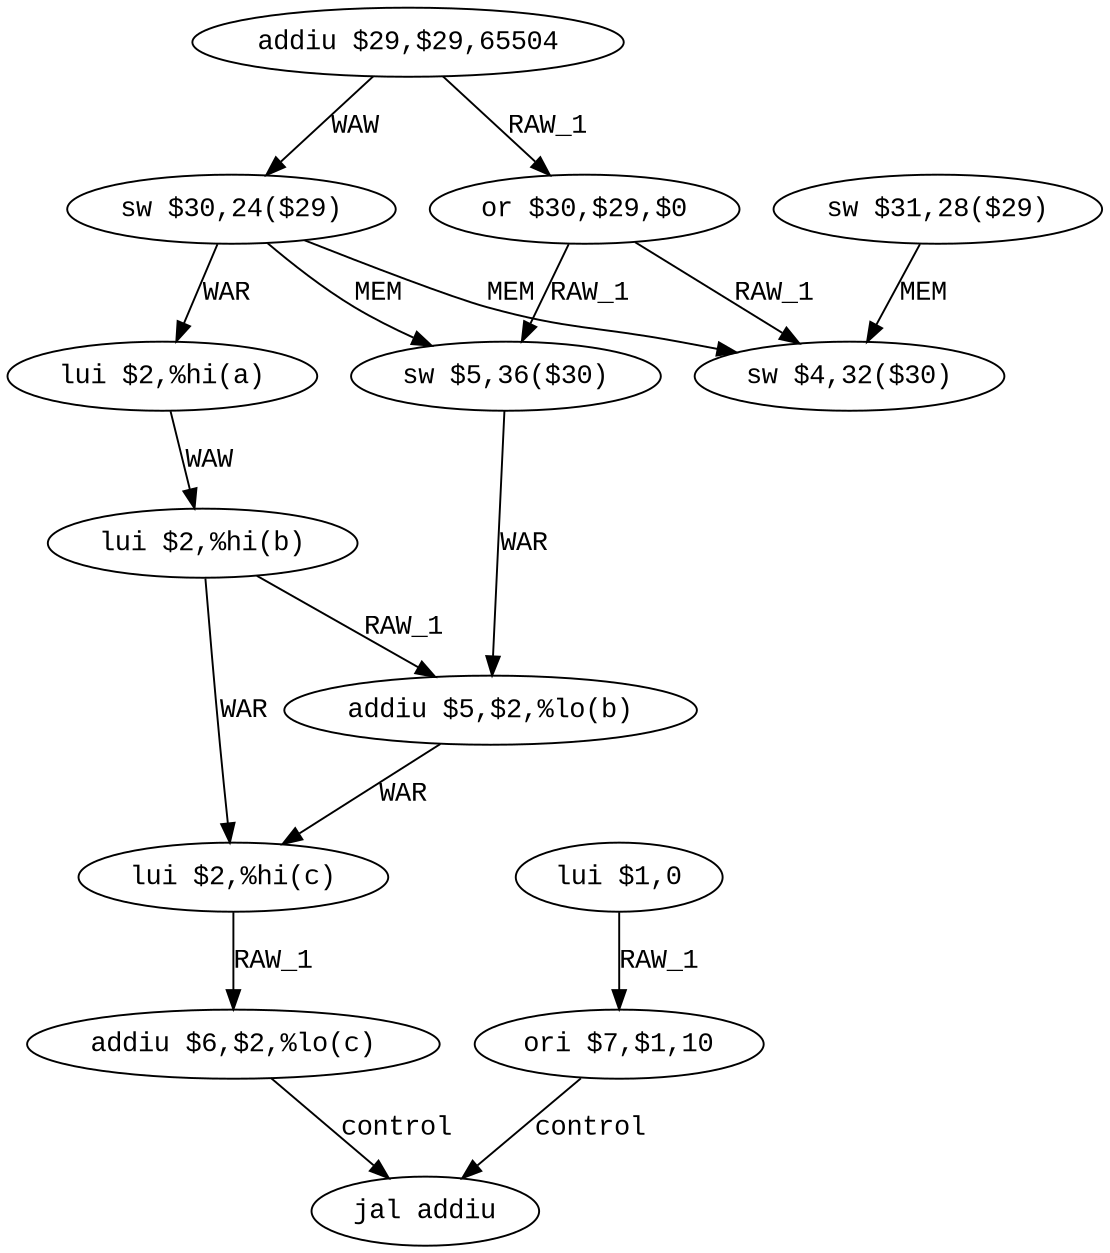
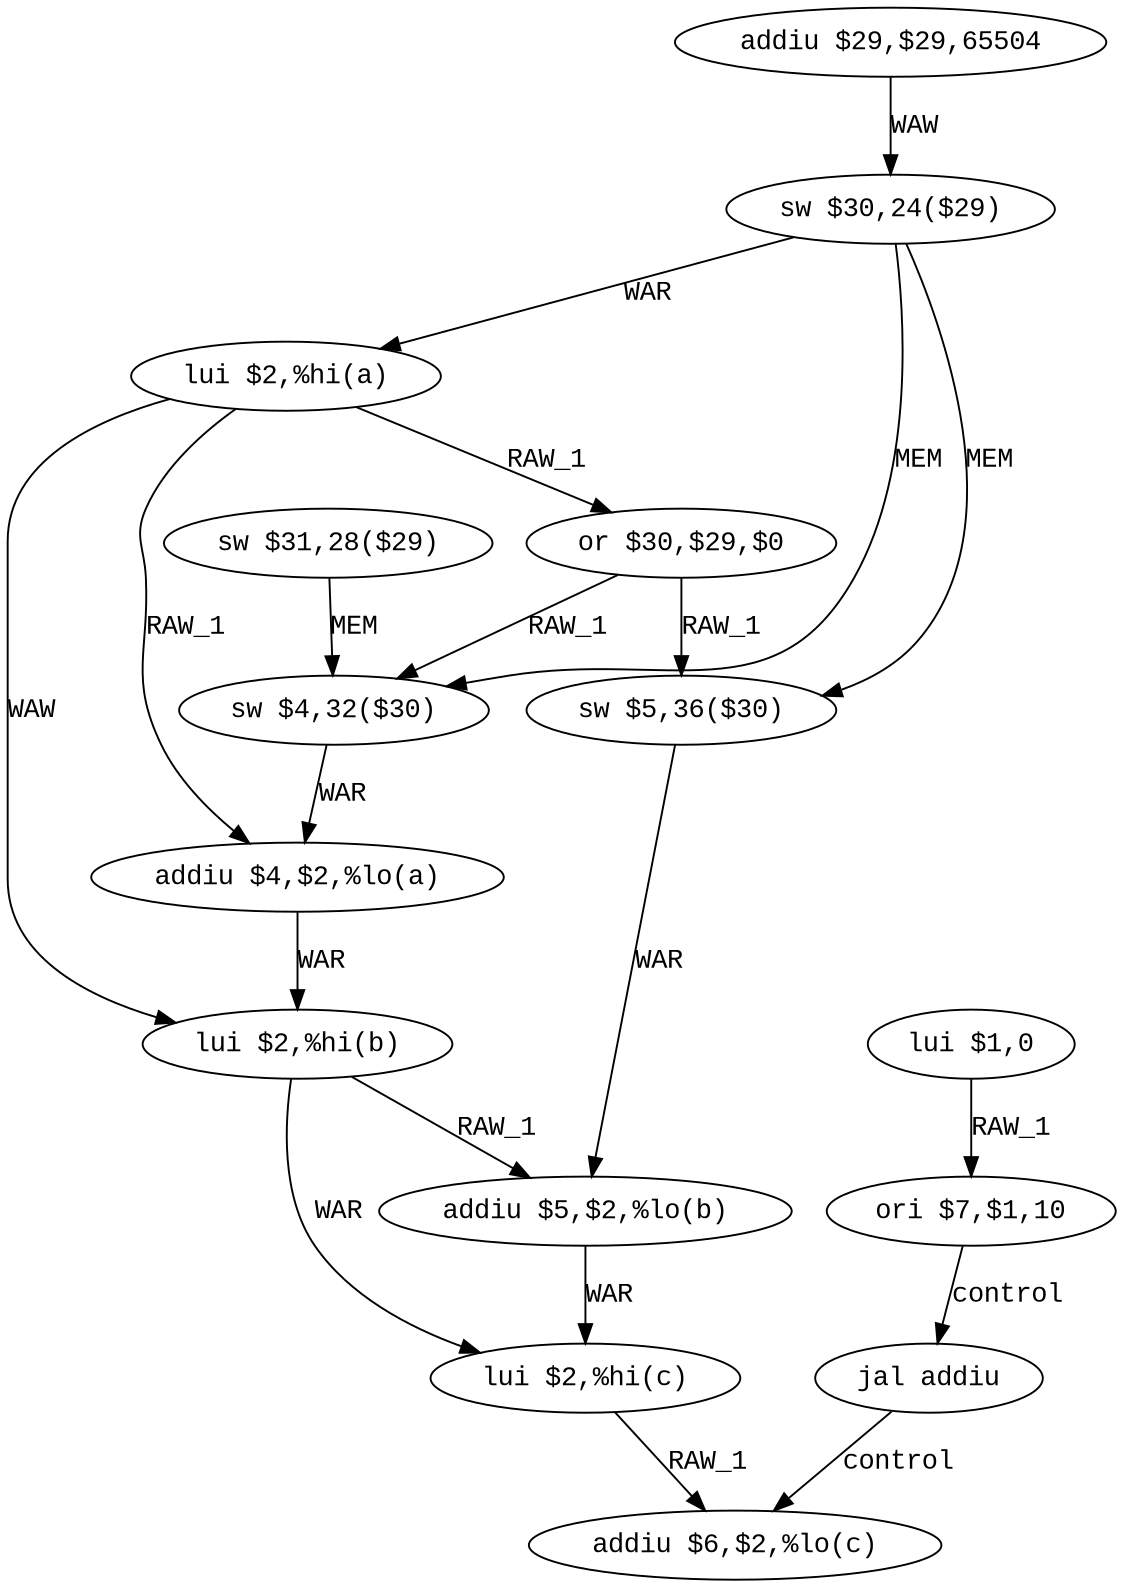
edge "addiu $29,$29,65504" -> "or $30,$29,$0": now "lui $2,%hi(a)" -> "or $30,$29,$0"
node "addiu $4,$2,%lo(a)": added
edge "addiu $6,$2,%lo(c)" -> "jal addiu": reversed
